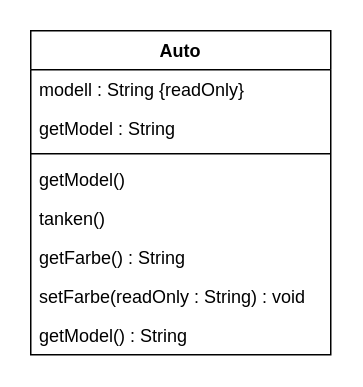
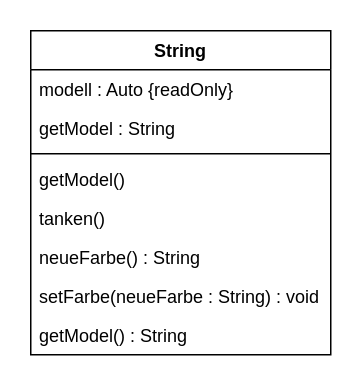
node "Auto": label "Auto" -> "String"
node "modell : String {readOnly}": label "modell : String {readOnly}" -> "modell : Auto {readOnly}"
node "getFarbe() : String": label "getFarbe() : String" -> "neueFarbe() : String"
node "setFarbe(readOnly : String) : void": label "setFarbe(readOnly : String) : void" -> "setFarbe(neueFarbe : String) : void"
